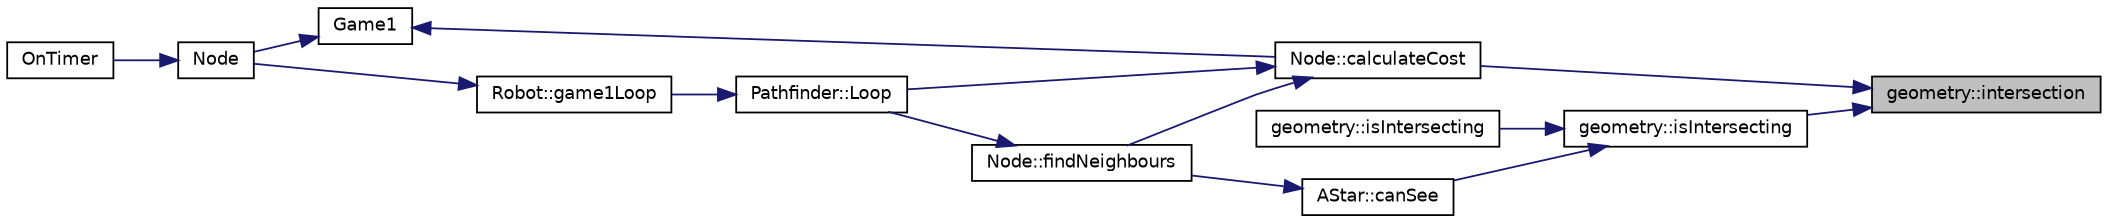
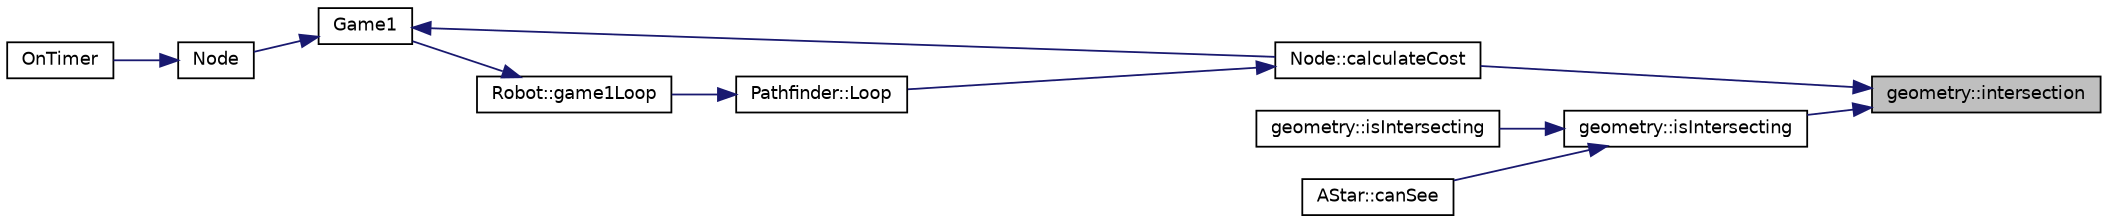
edge "Node" -> "Robot::game1Loop": now "Game1" -> "Robot::game1Loop"
node "Node::findNeighbours": removed
